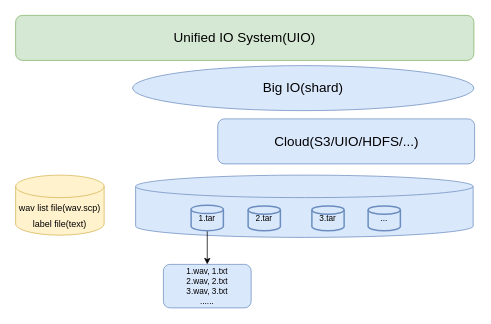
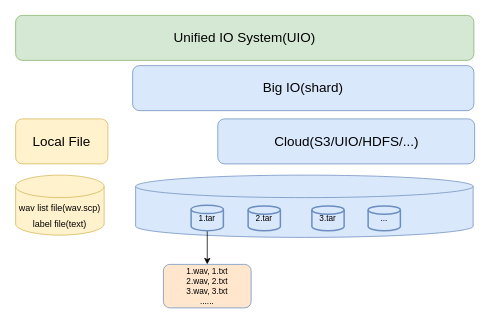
node "Big IO(shard)": shape ellipse -> rounded rectangle
node "Local File": added
node "1.wav, 1.txt 2.wav, 2.txt 3.wav, 3.txt ......": fillcolor #dae8fc -> #ffe6cc
